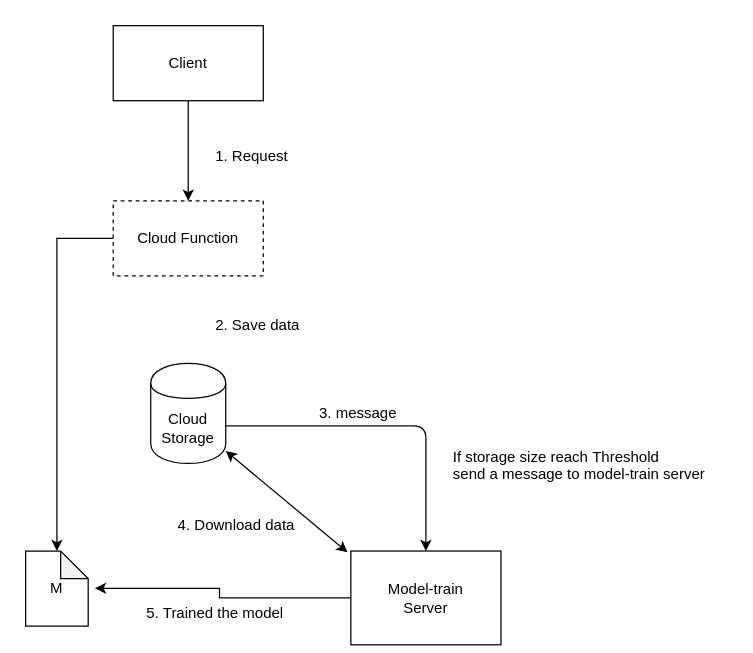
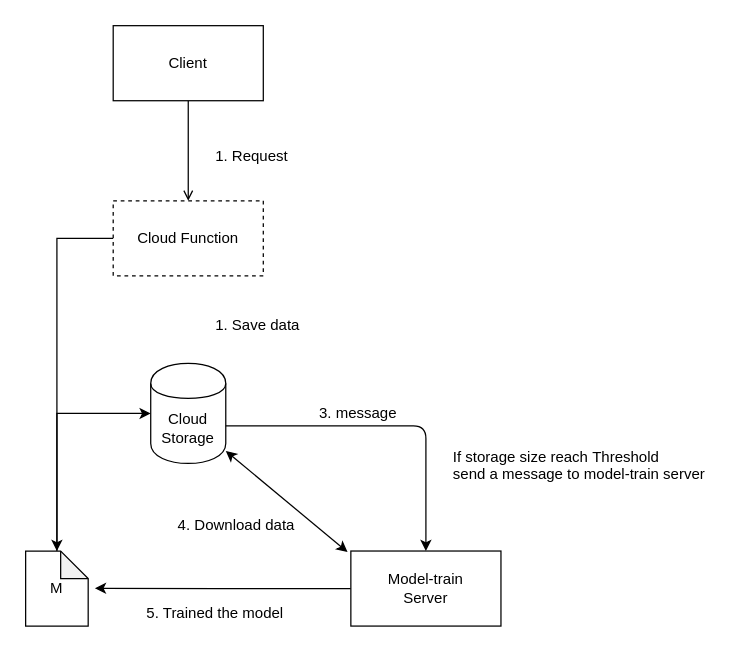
edge "Client" -> "Cloud Function": arrowhead classic -> open
node "2. Save data": label "2. Save data" -> "1. Save data"
edge "M" -> "Cloud Storage": added
node "Model-train Server": size 150x94 -> 150x75
